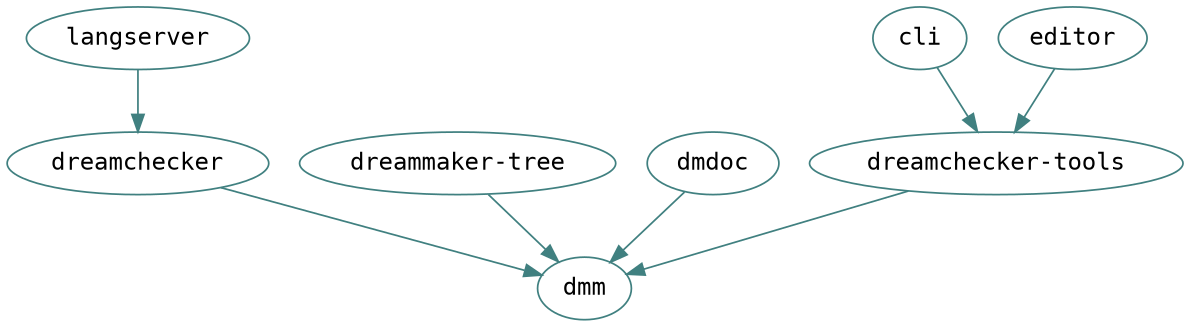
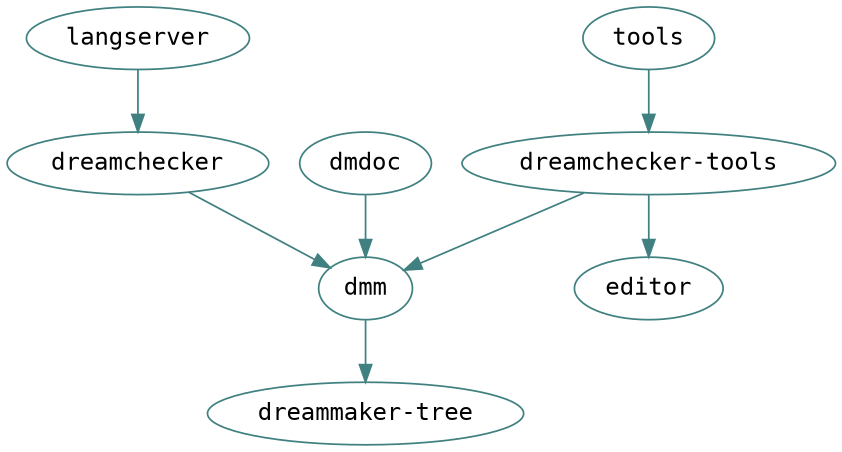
node "cli": label "cli" -> "tools"
edge "editor" -> "dreamchecker-tools": reversed
edge "dreammaker-tree" -> "dmm": reversed
